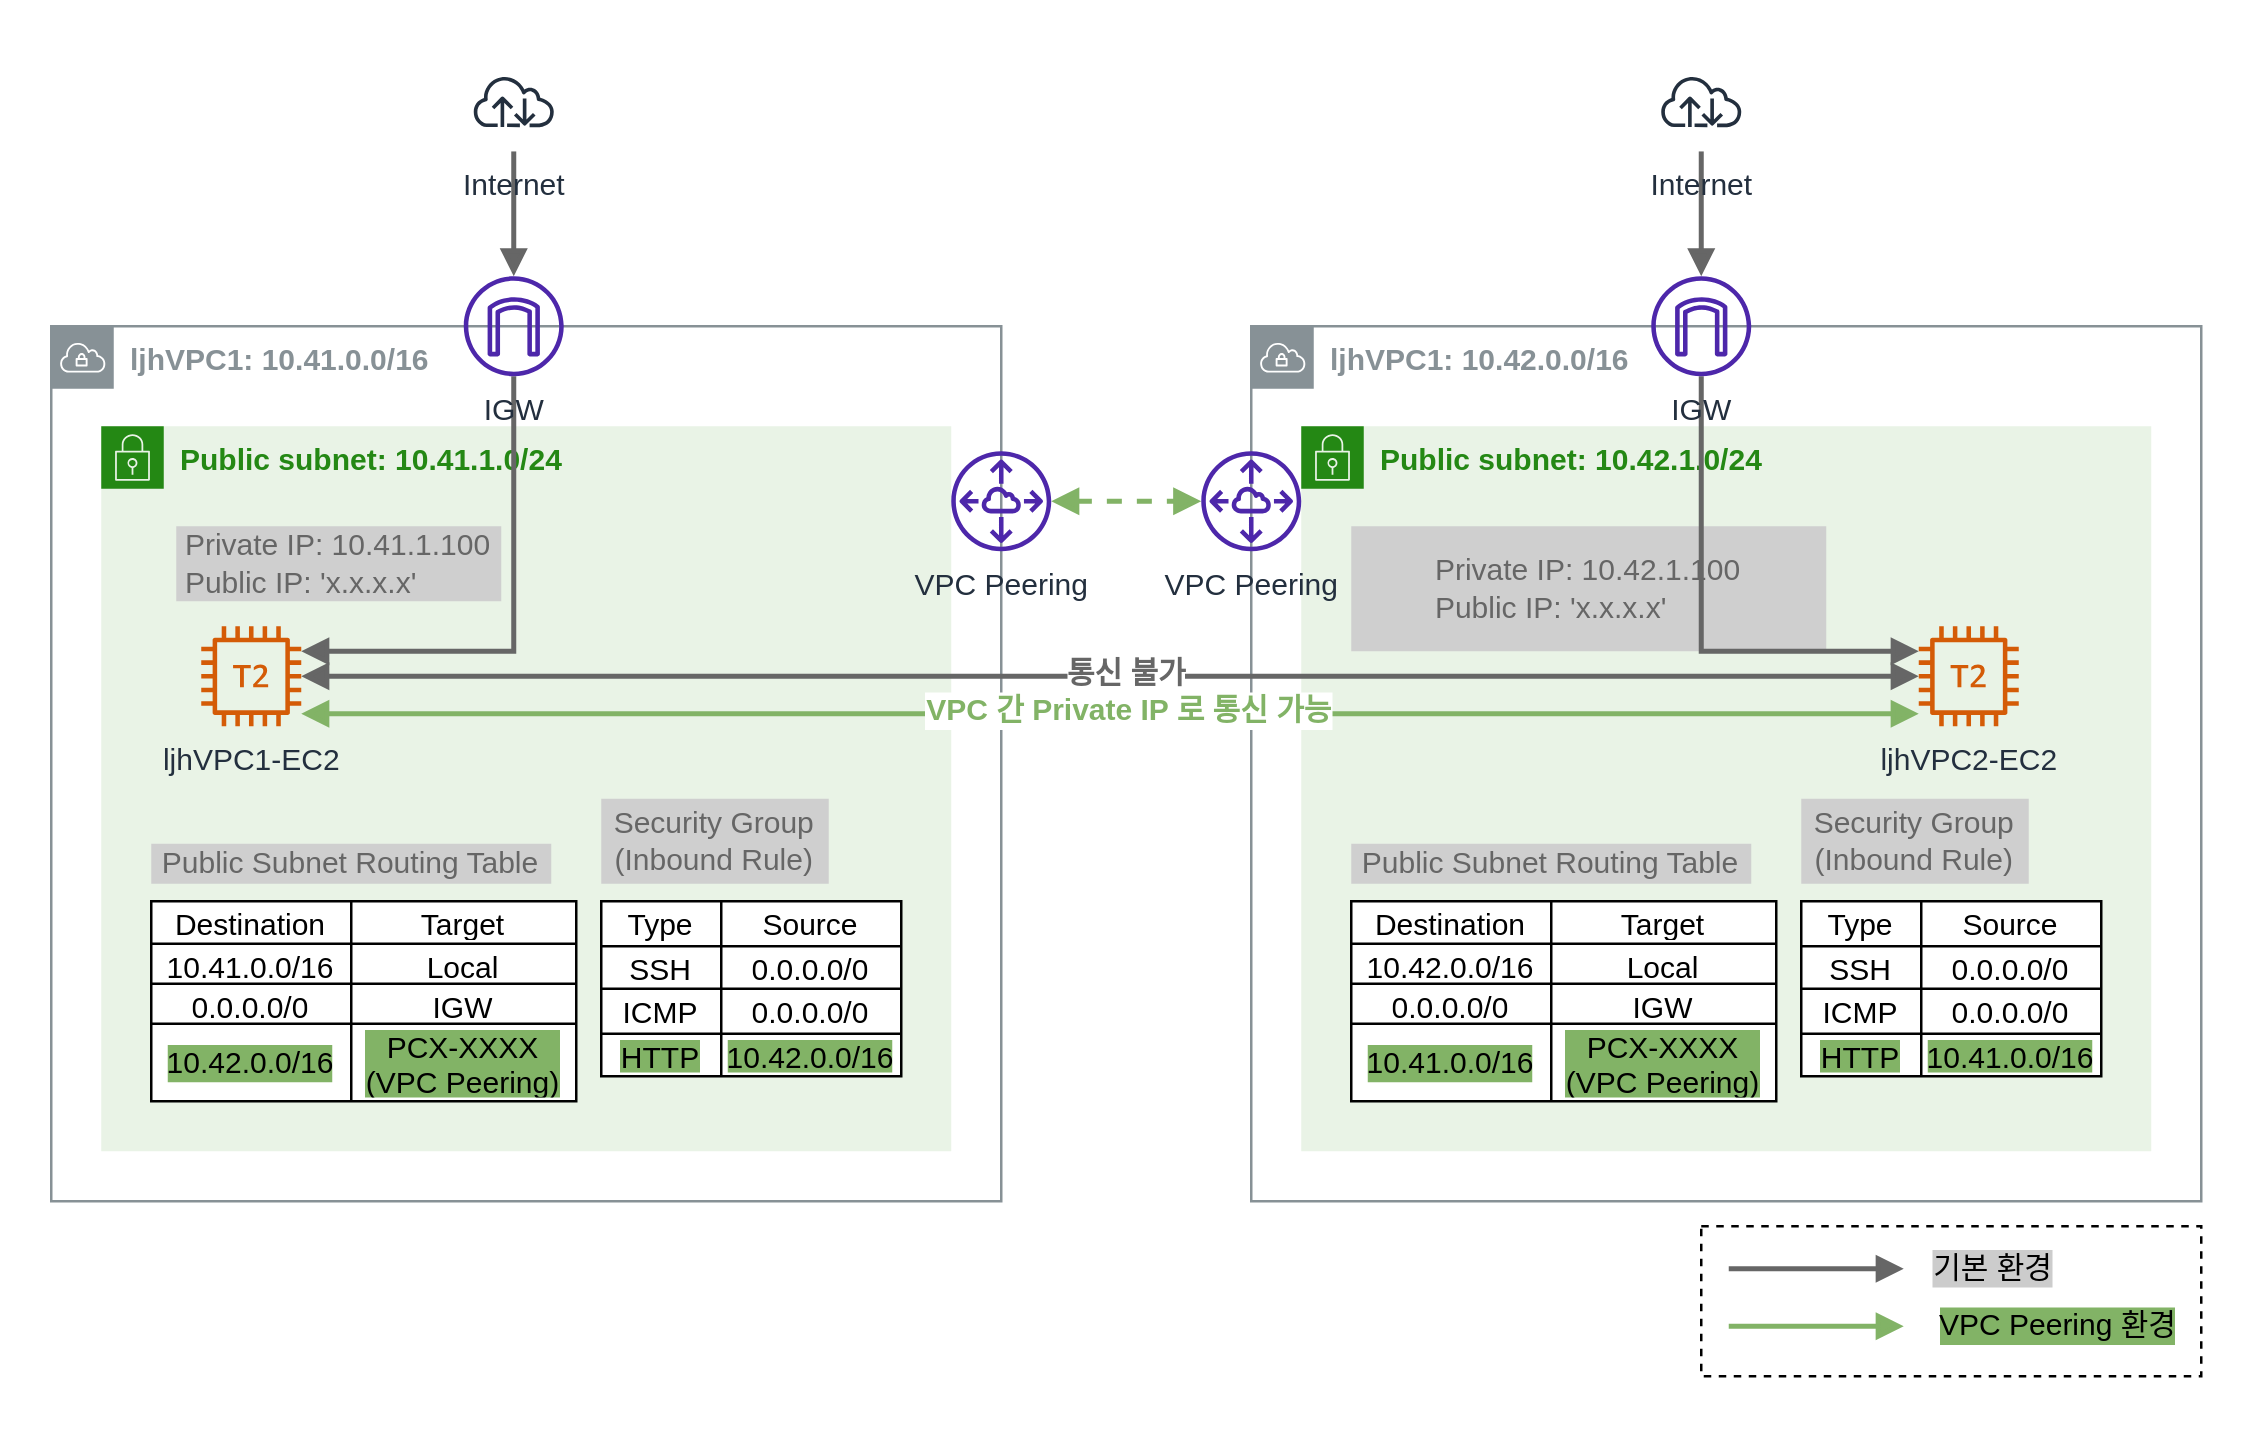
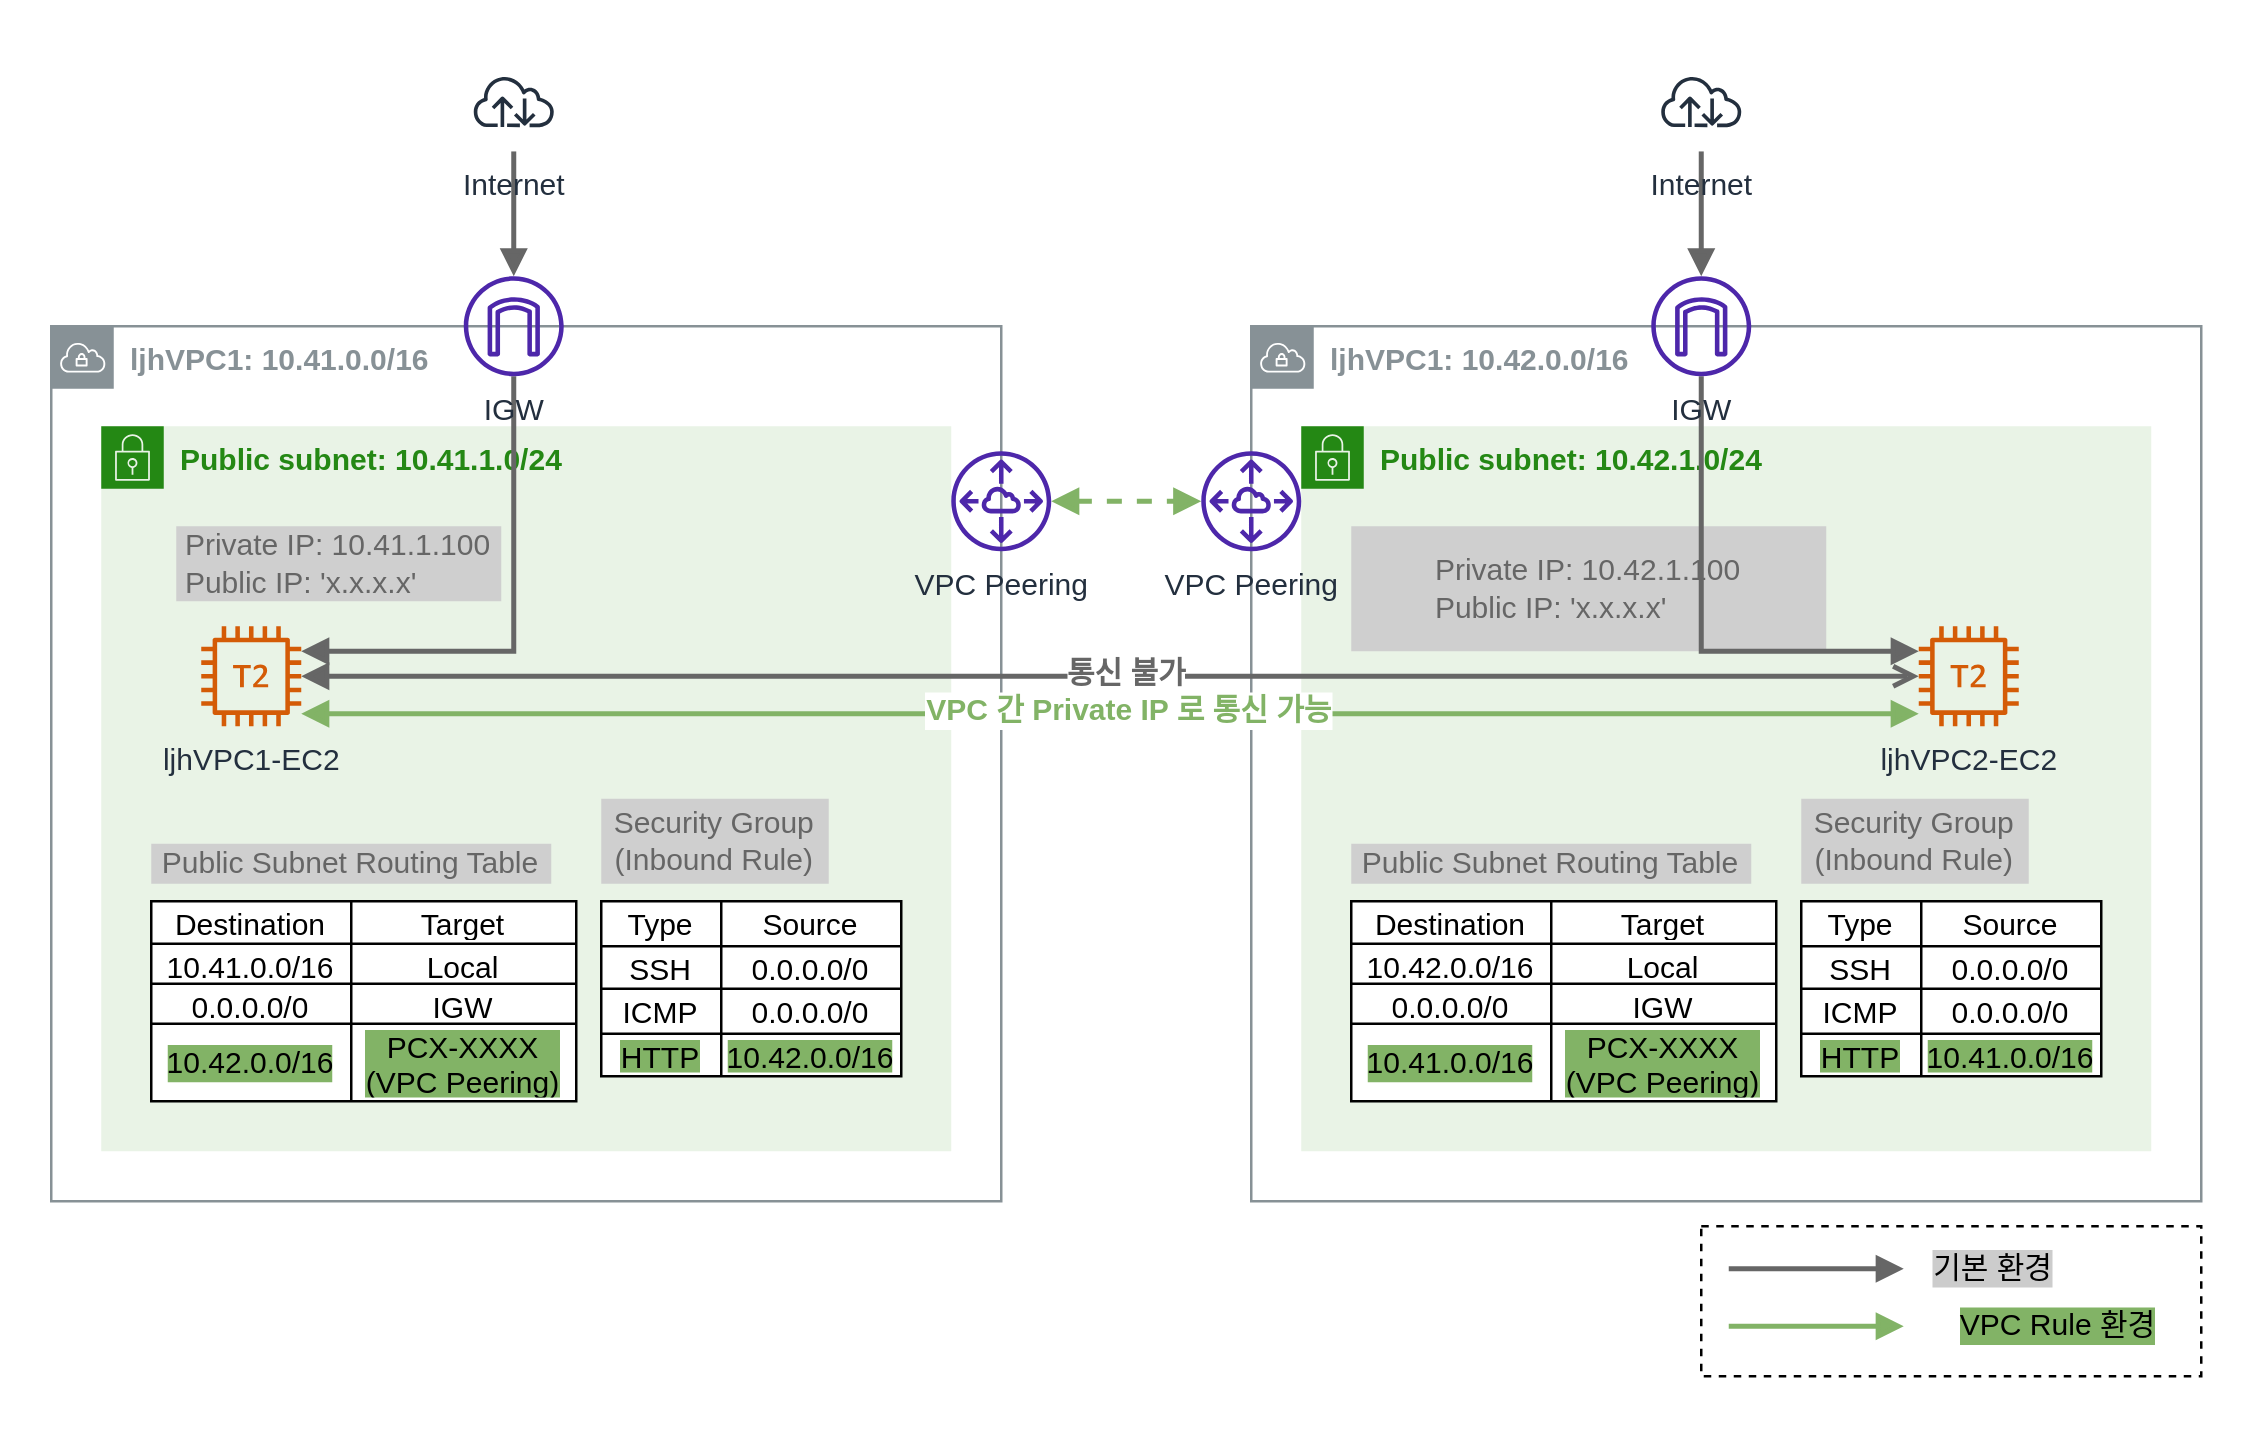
edge "ljhVPC1-EC2" -- "ljhVPC2-EC2": arrowhead block -> open
node "VPC Peering 환경": label "VPC Peering 환경" -> "VPC Rule 환경"
